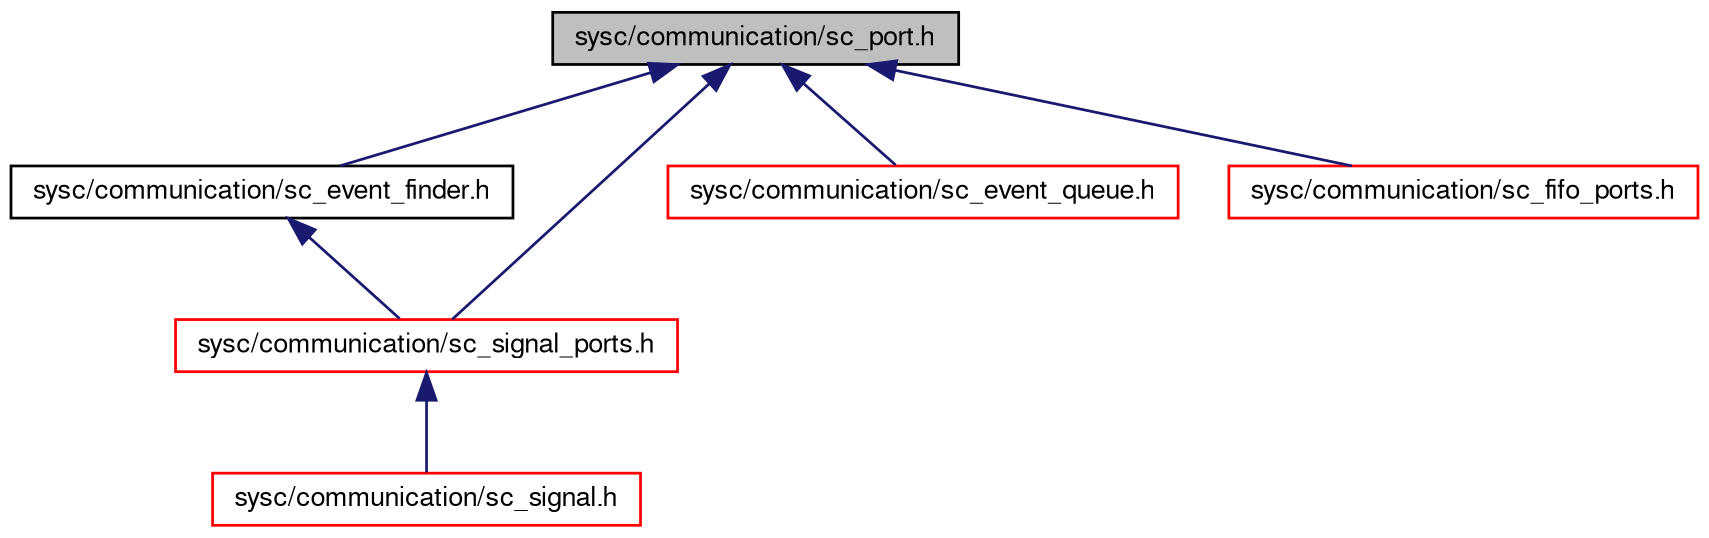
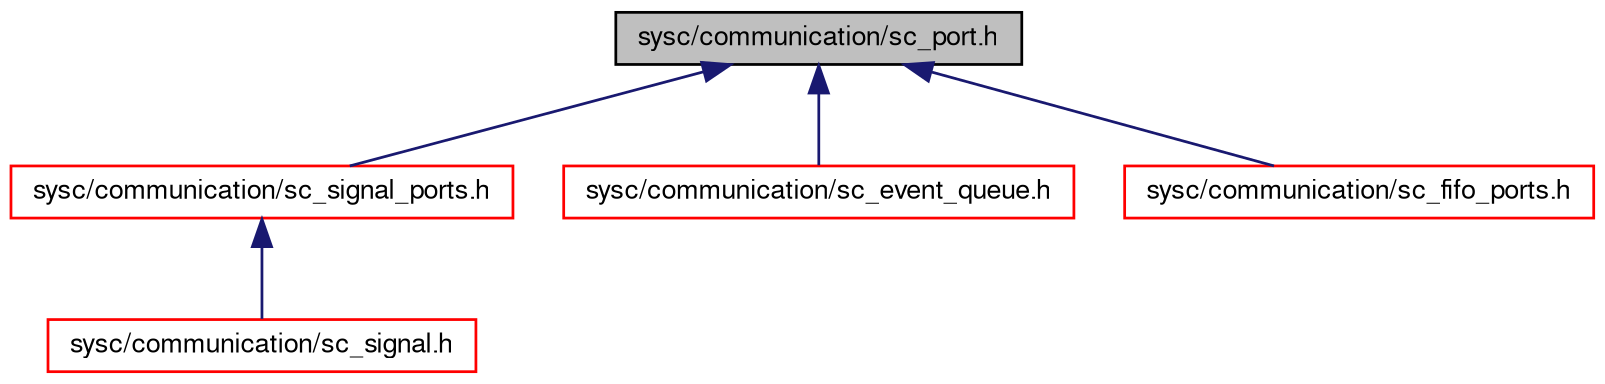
node "sysc/communication/sc_event_finder.h": removed
